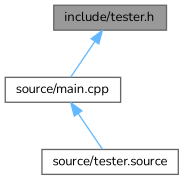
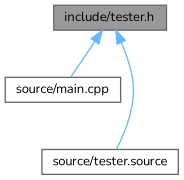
edge "source/tester.source" -> "source/main.cpp": now "source/tester.source" -> "include/tester.h"
